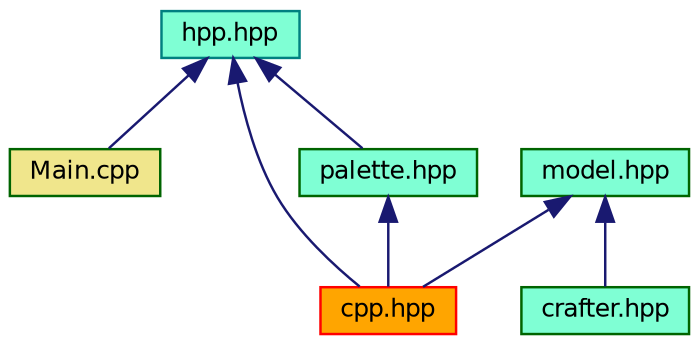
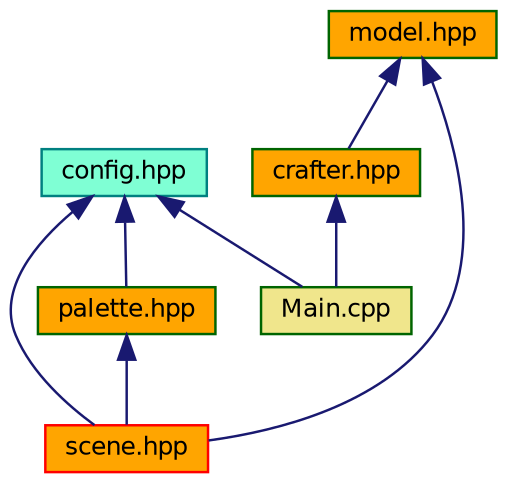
node "hpp.hpp": label "hpp.hpp" -> "config.hpp"
node "palette.hpp": fillcolor aquamarine -> orange
node "model.hpp": fillcolor aquamarine -> orange
edge "Main.cpp" -> "crafter.hpp": added
node "cpp.hpp": label "cpp.hpp" -> "scene.hpp"
node "crafter.hpp": fillcolor aquamarine -> orange
